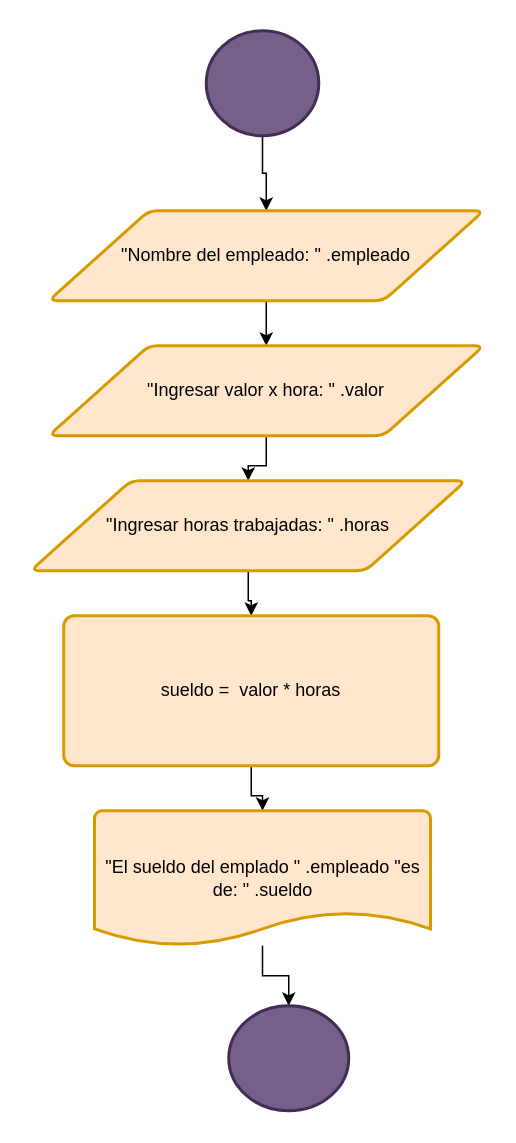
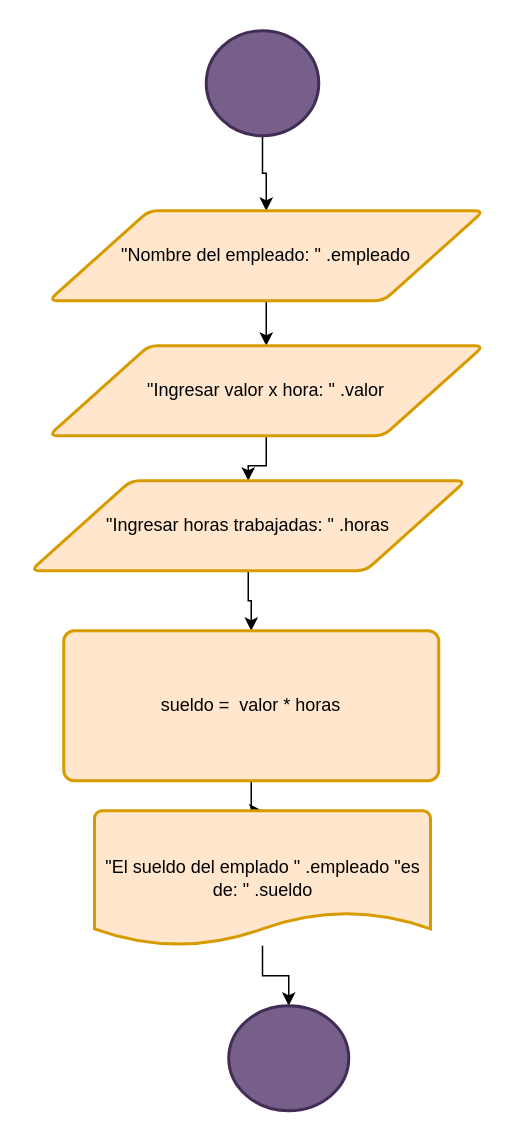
node "sueldo = valor * horas": moved (251, 691) -> (251, 706)
